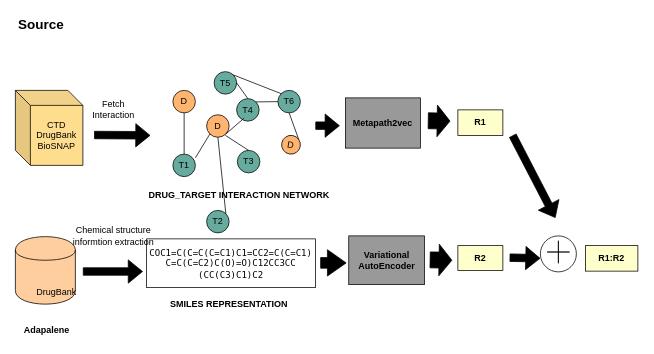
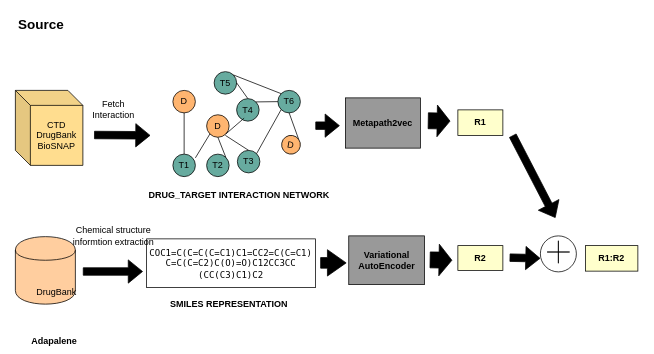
edge "T6" -- "T3": added
node "T2": moved (218, 222) -> (218, 165)
node "Adapalene": moved (47, 330) -> (54, 342)
